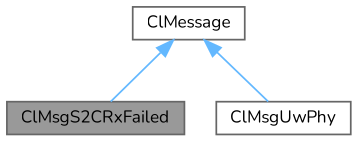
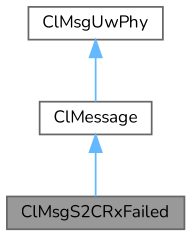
edge "ClMsgUwPhy" -> "ClMessage": reversed
